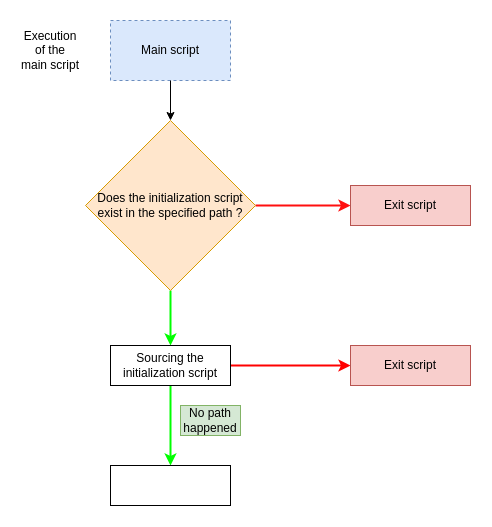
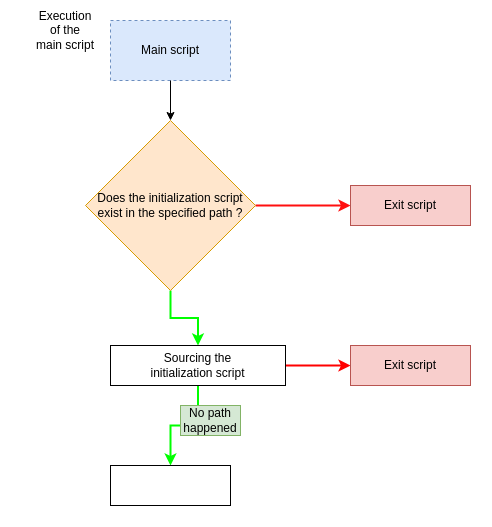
node "Execution of the main script": moved (51, 51) -> (66, 31)
node "Sourcing the initialization script": size 120x40 -> 175x40
